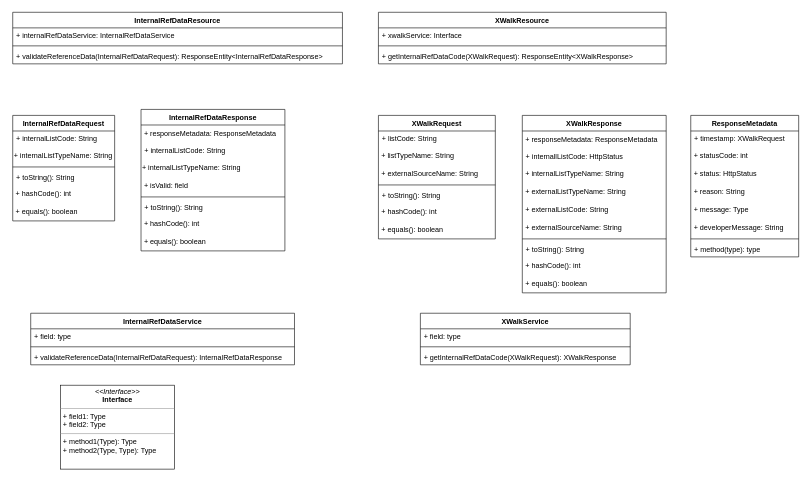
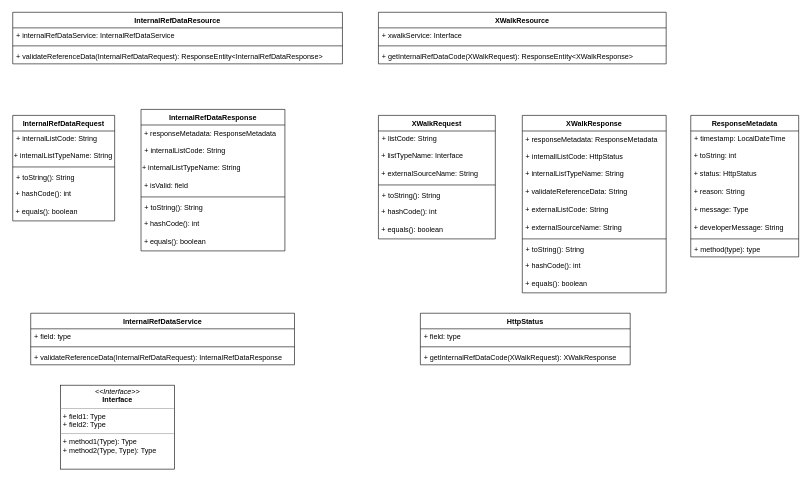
node "+ timestamp: XWalkRequest": label "+ timestamp: XWalkRequest" -> "+ timestamp: LocalDateTime"
node "+ listTypeName: String": label "+ listTypeName: String" -> "+ listTypeName: Interface"
node "+ statusCode: int": label "+ statusCode: int" -> "+ toString: int"
node "+ externalListTypeName: String": label "+ externalListTypeName: String" -> "+ validateReferenceData: String"
node "XWalkService": label "XWalkService" -> "HttpStatus"
